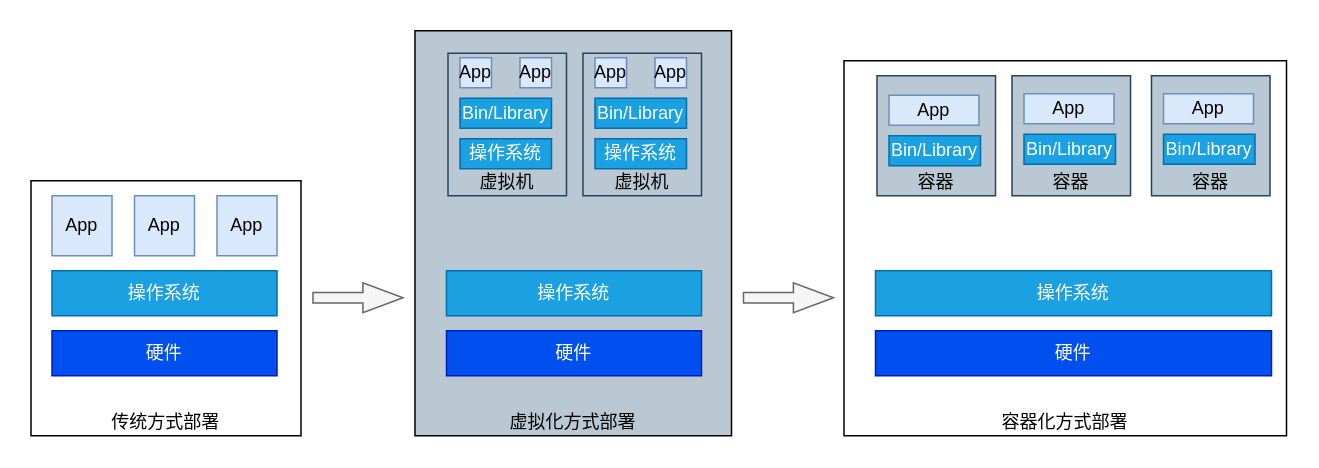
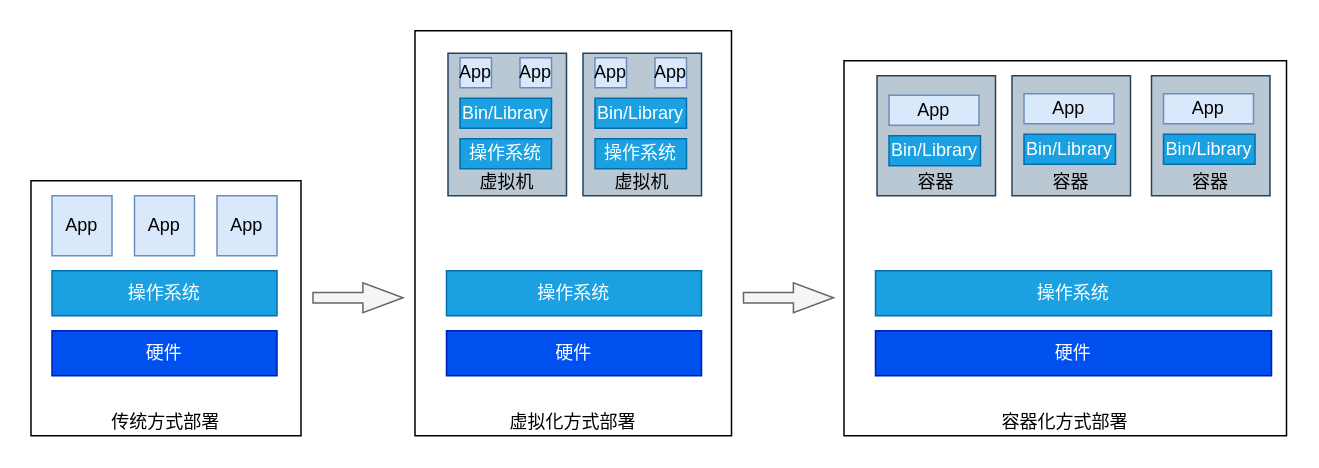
node "虚拟化方式部署": fillcolor #bac8d3 -> #ffffff
